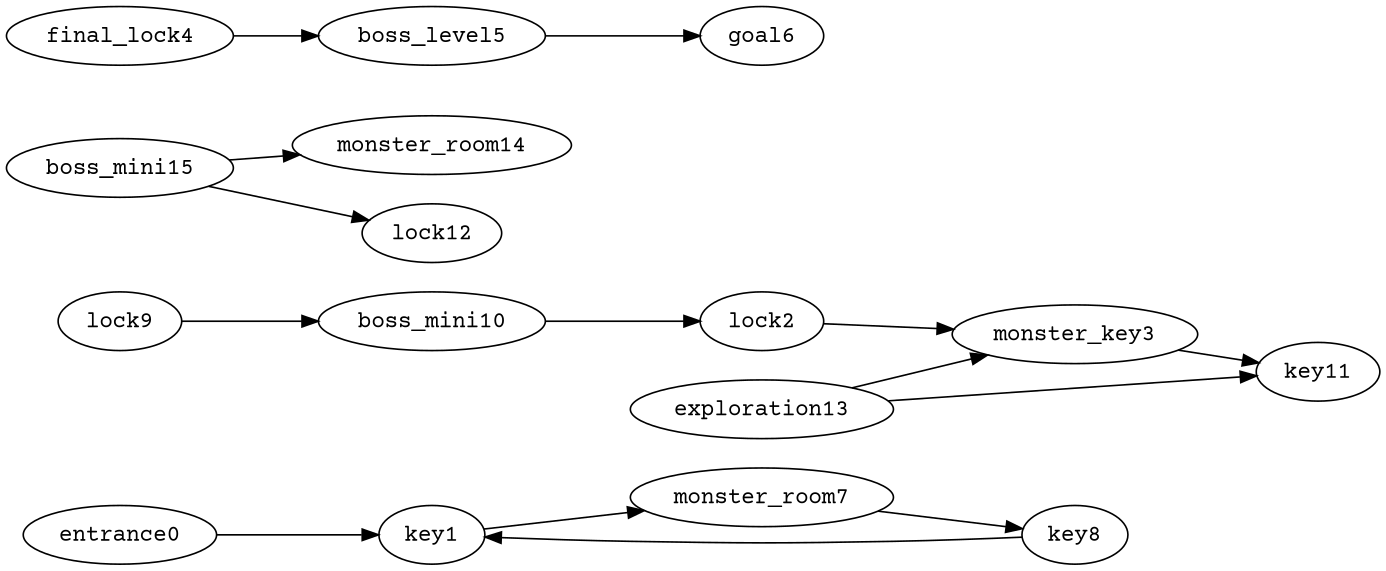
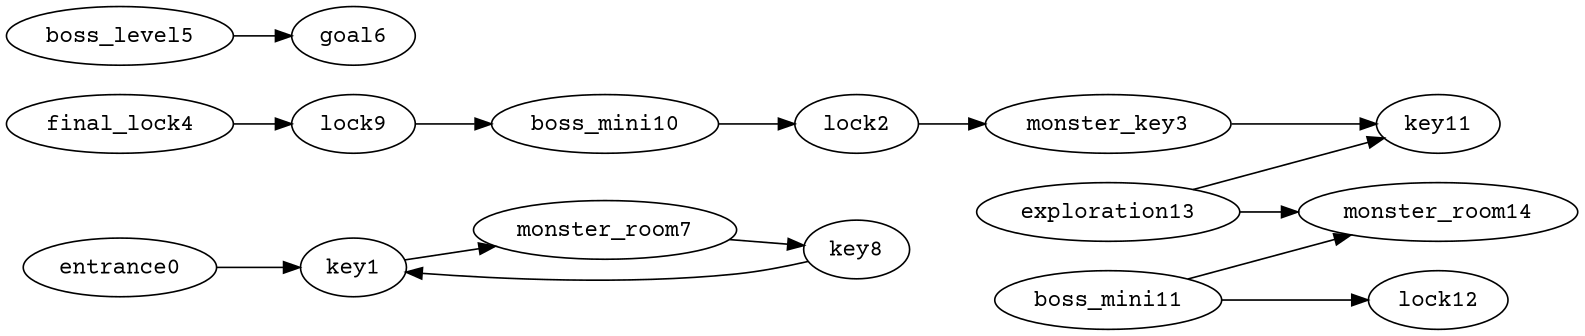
edge "final_lock4" -> "boss_level5": now "final_lock4" -> "lock9"
node "boss_mini15": label "boss_mini15" -> "boss_mini11"
edge "exploration13" -> "monster_key3": now "exploration13" -> "monster_room14"
